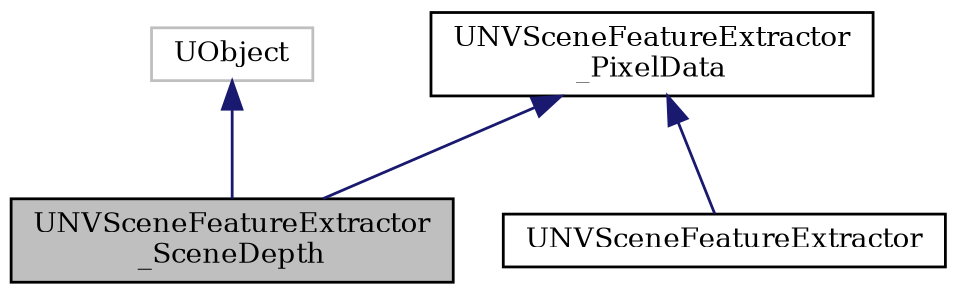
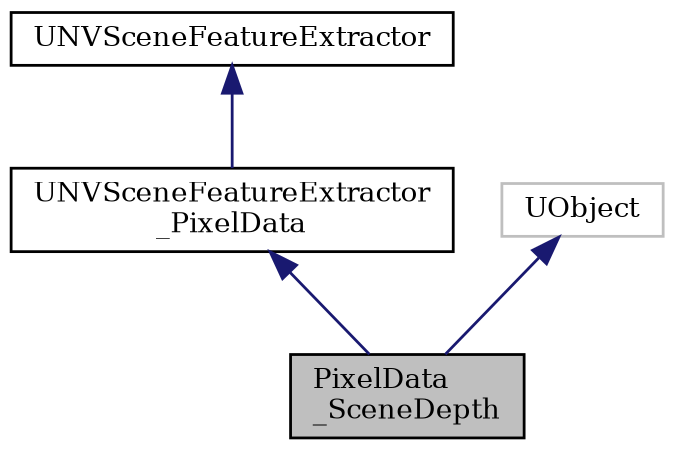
edge "UNVSceneFeatureExtractor" -> "UNVSceneFeatureExtractor _PixelData": reversed
node "UNVSceneFeatureExtractor _SceneDepth": label "UNVSceneFeatureExtractor _SceneDepth" -> "PixelData _SceneDepth"
